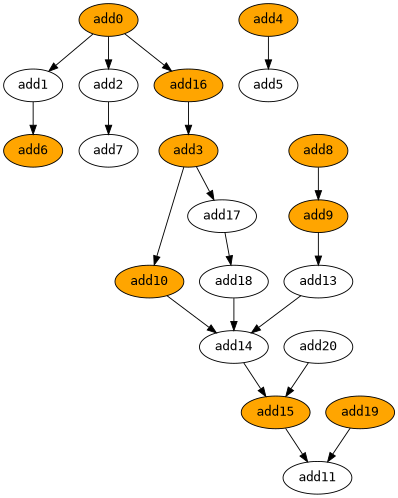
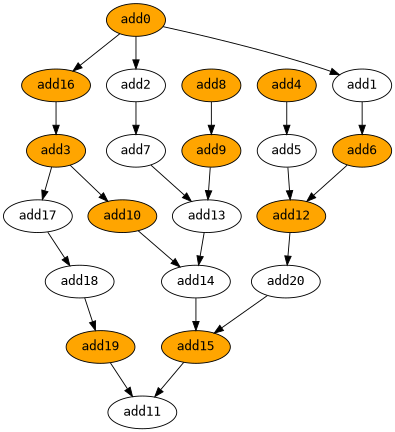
edge "add7" -> "add13": added
node "add12": added
edge "add18" -> "add14": now "add18" -> "add19"
